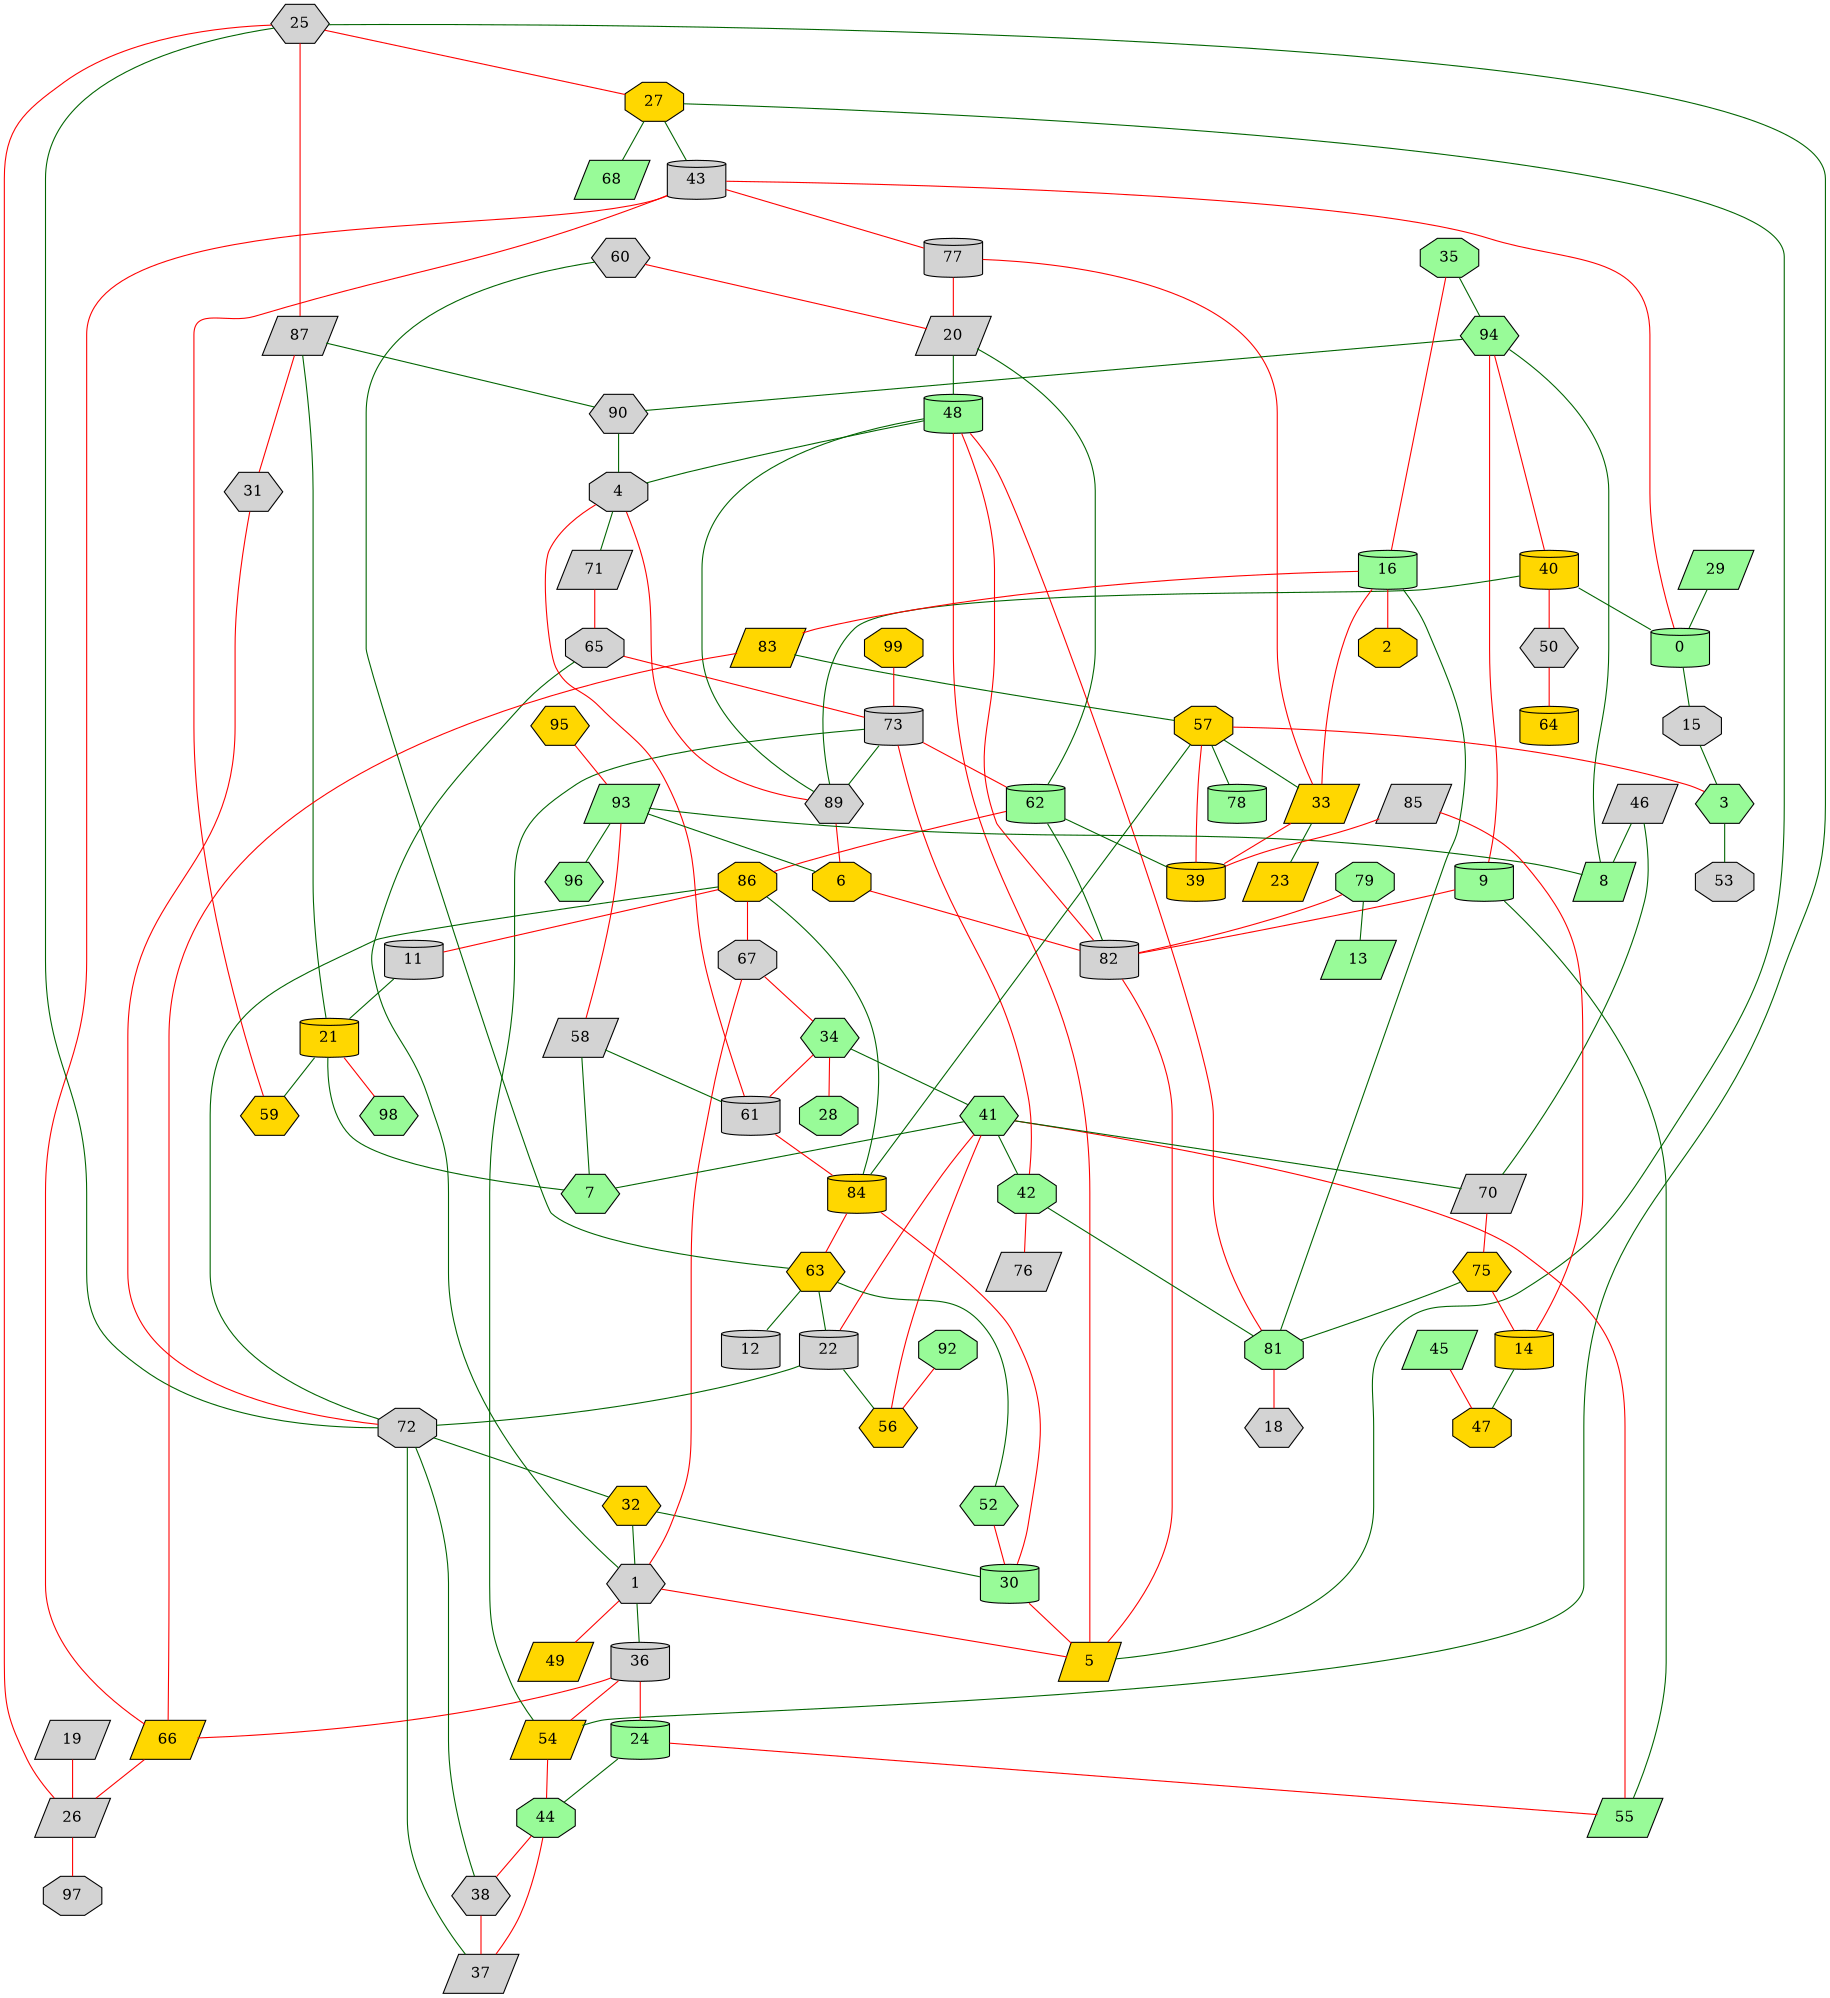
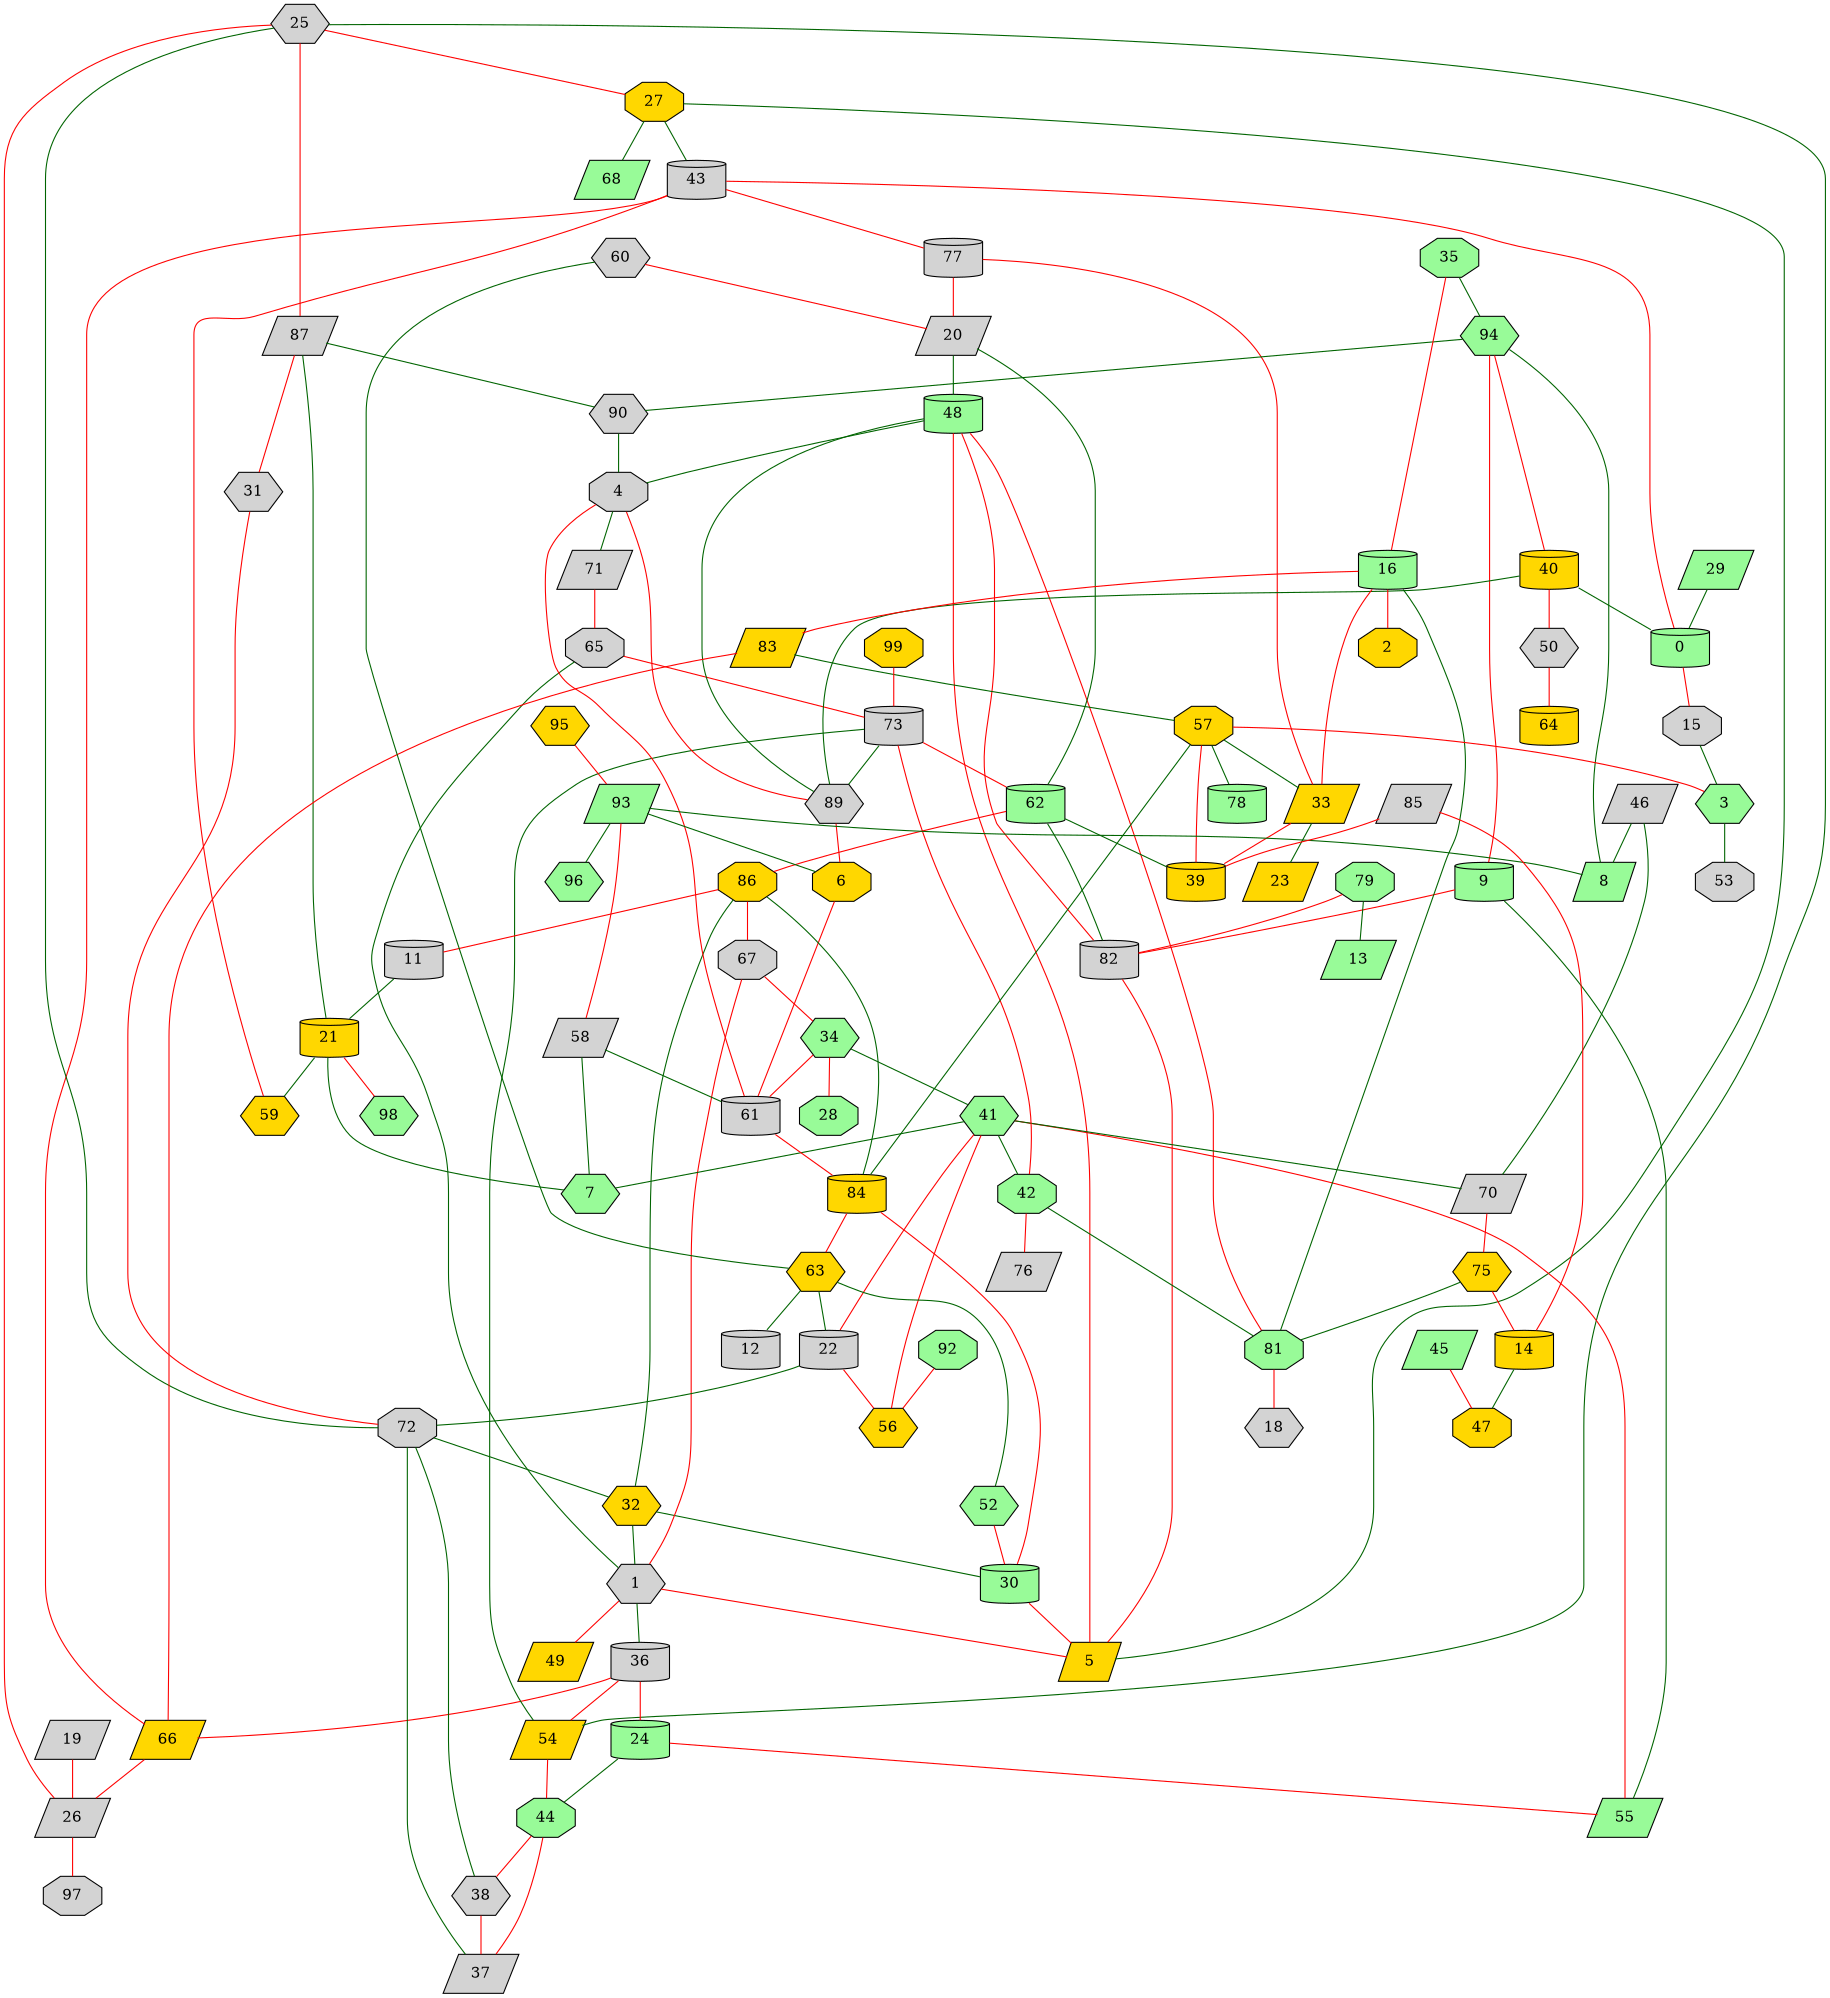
edge "0" -- "15": color darkgreen -> red
edge "6" -- "82": now "6" -- "61"
edge "86" -- "72": now "86" -- "32"
edge "22" -- "56": color darkgreen -> red
